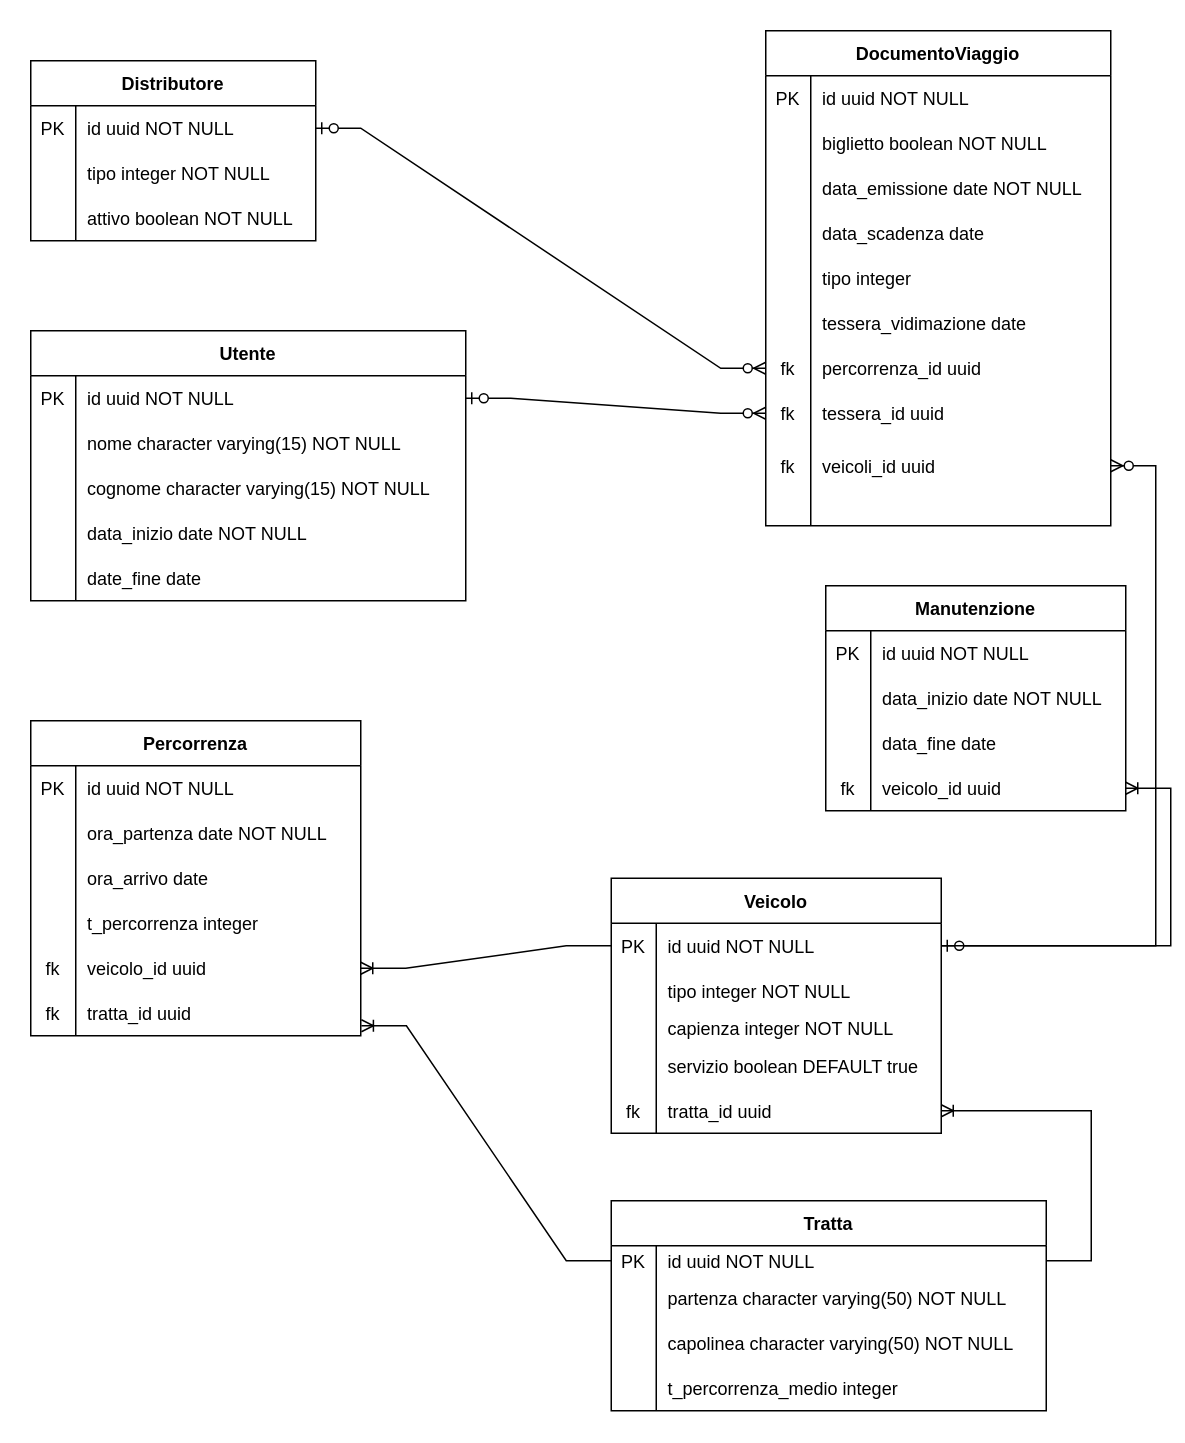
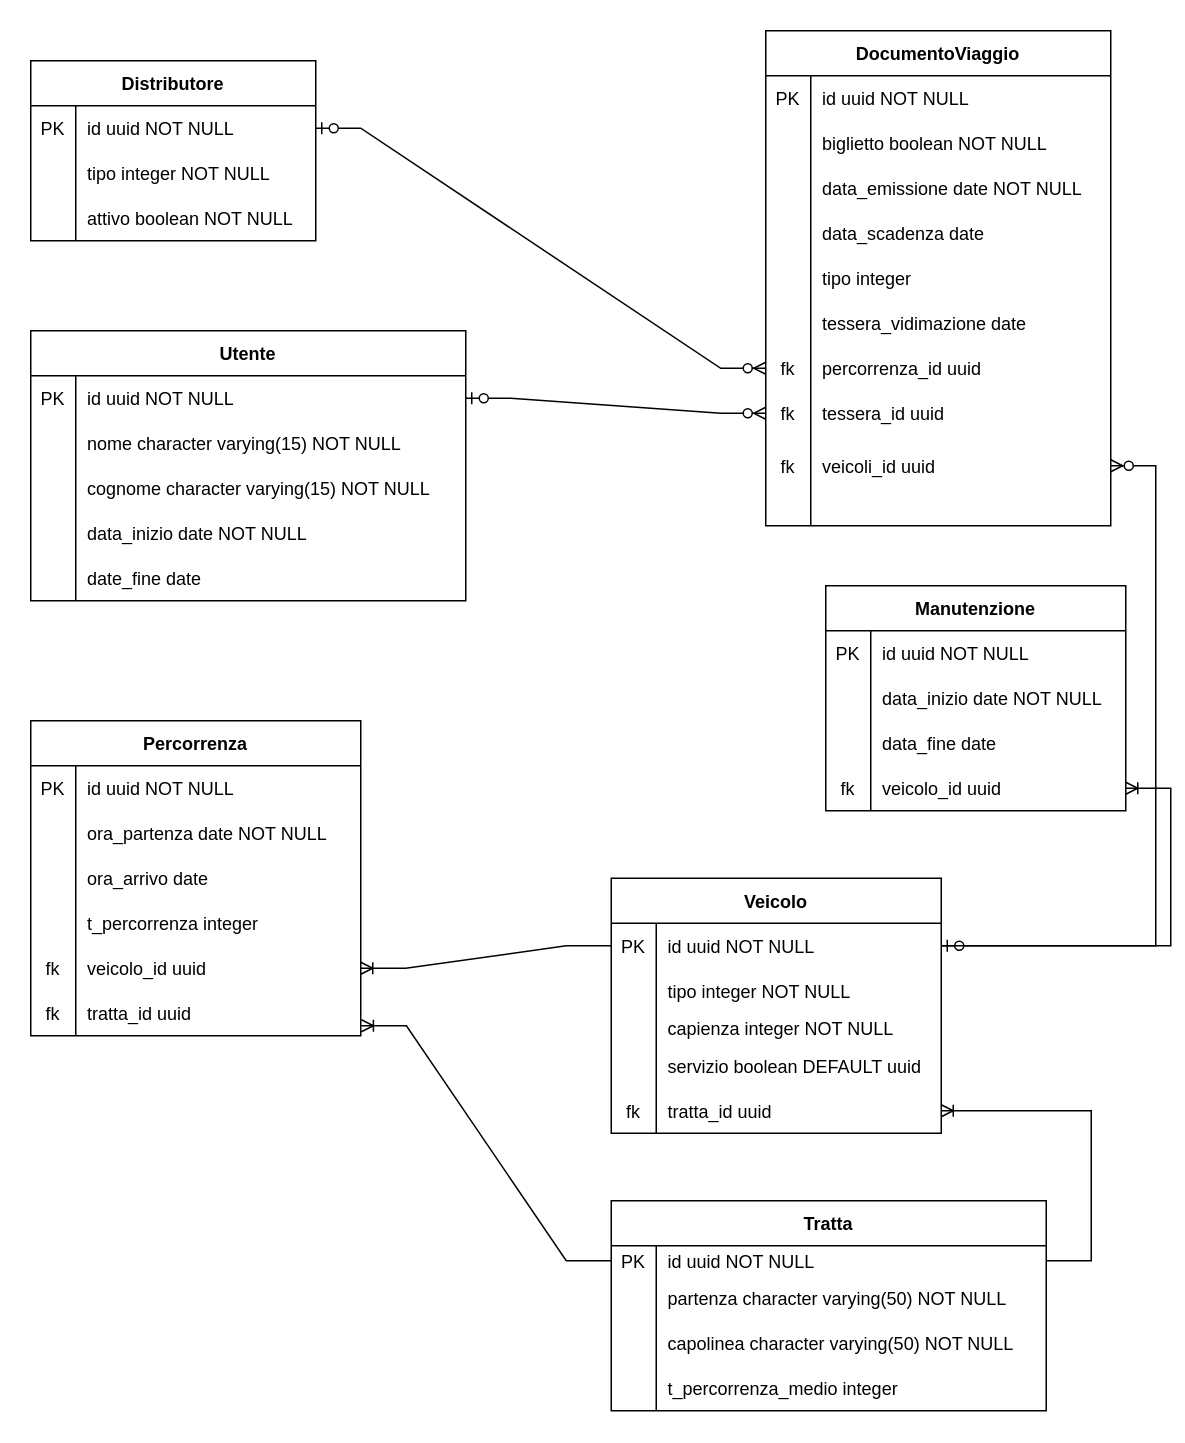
node "servizio boolean DEFAULT true": label "servizio boolean DEFAULT true" -> "servizio boolean DEFAULT uuid"
